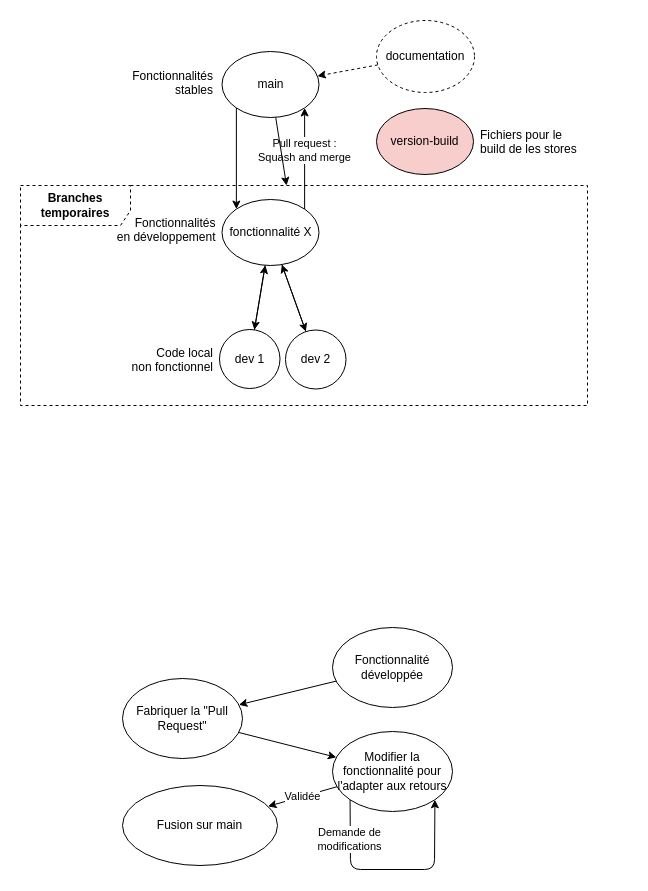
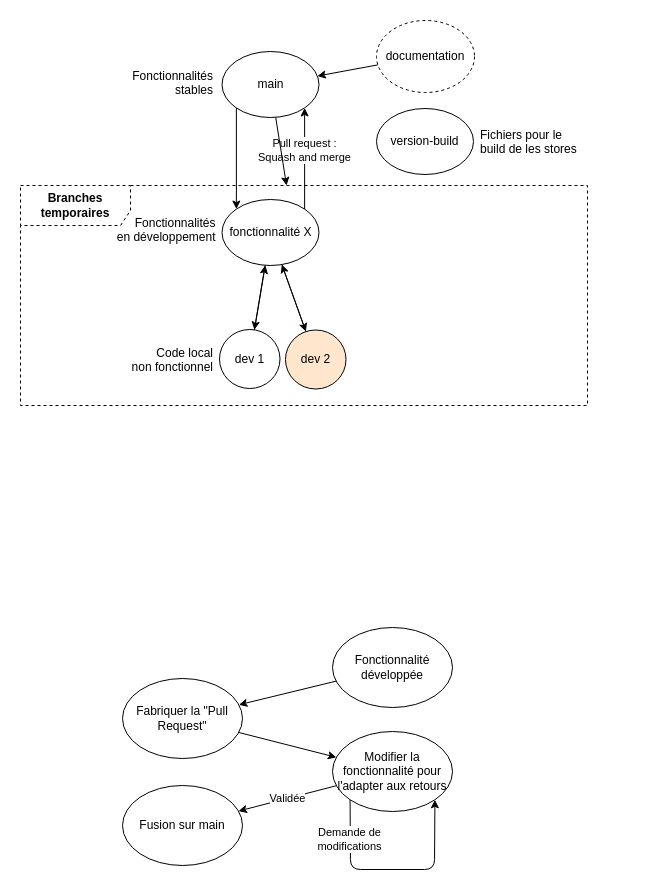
edge "documentation" -> "main": style dashed -> solid
node "version-build": fillcolor #f8cecc -> #ffffff
node "dev 2": fillcolor #ffffff -> #ffe6cc
node "Fusion sur main": size 155x80 -> 120x80
